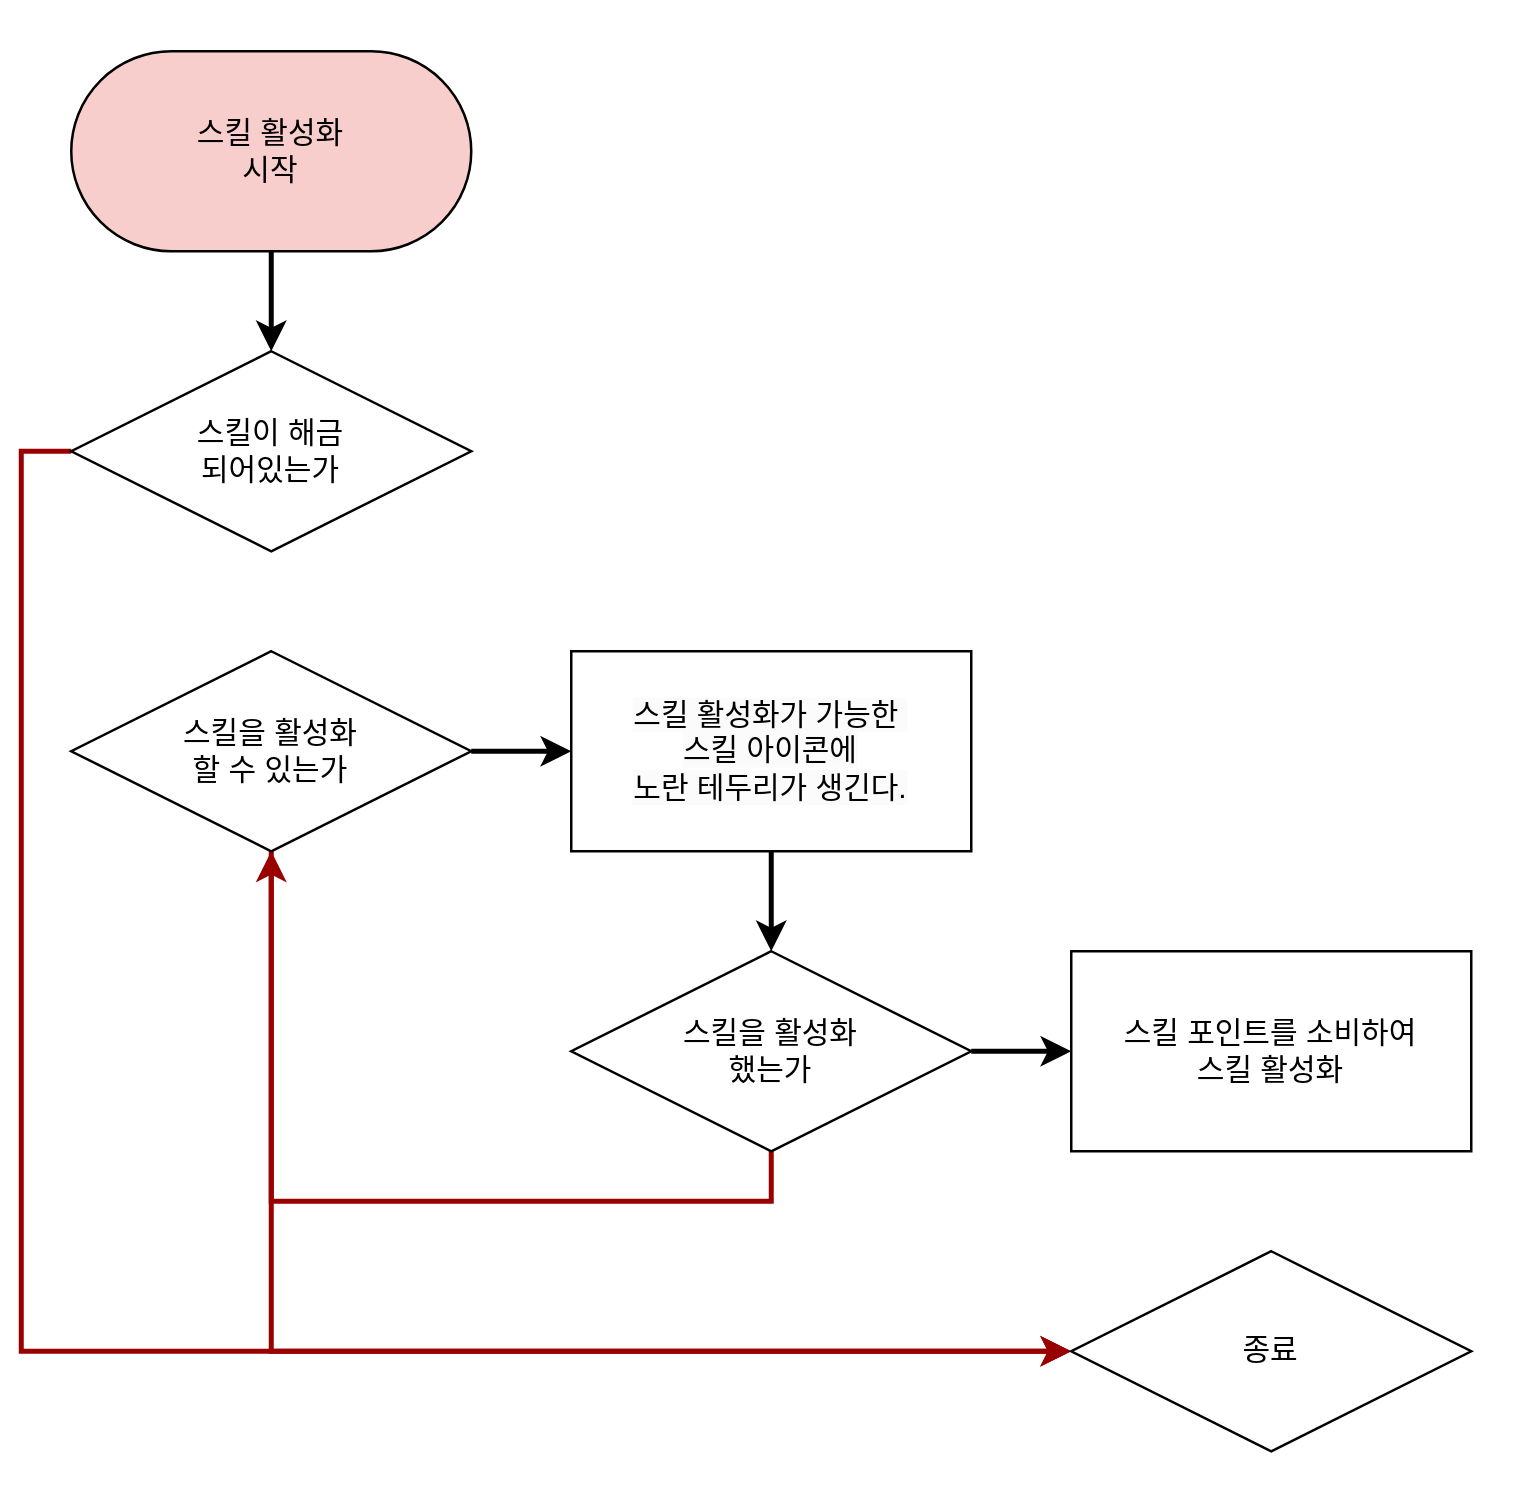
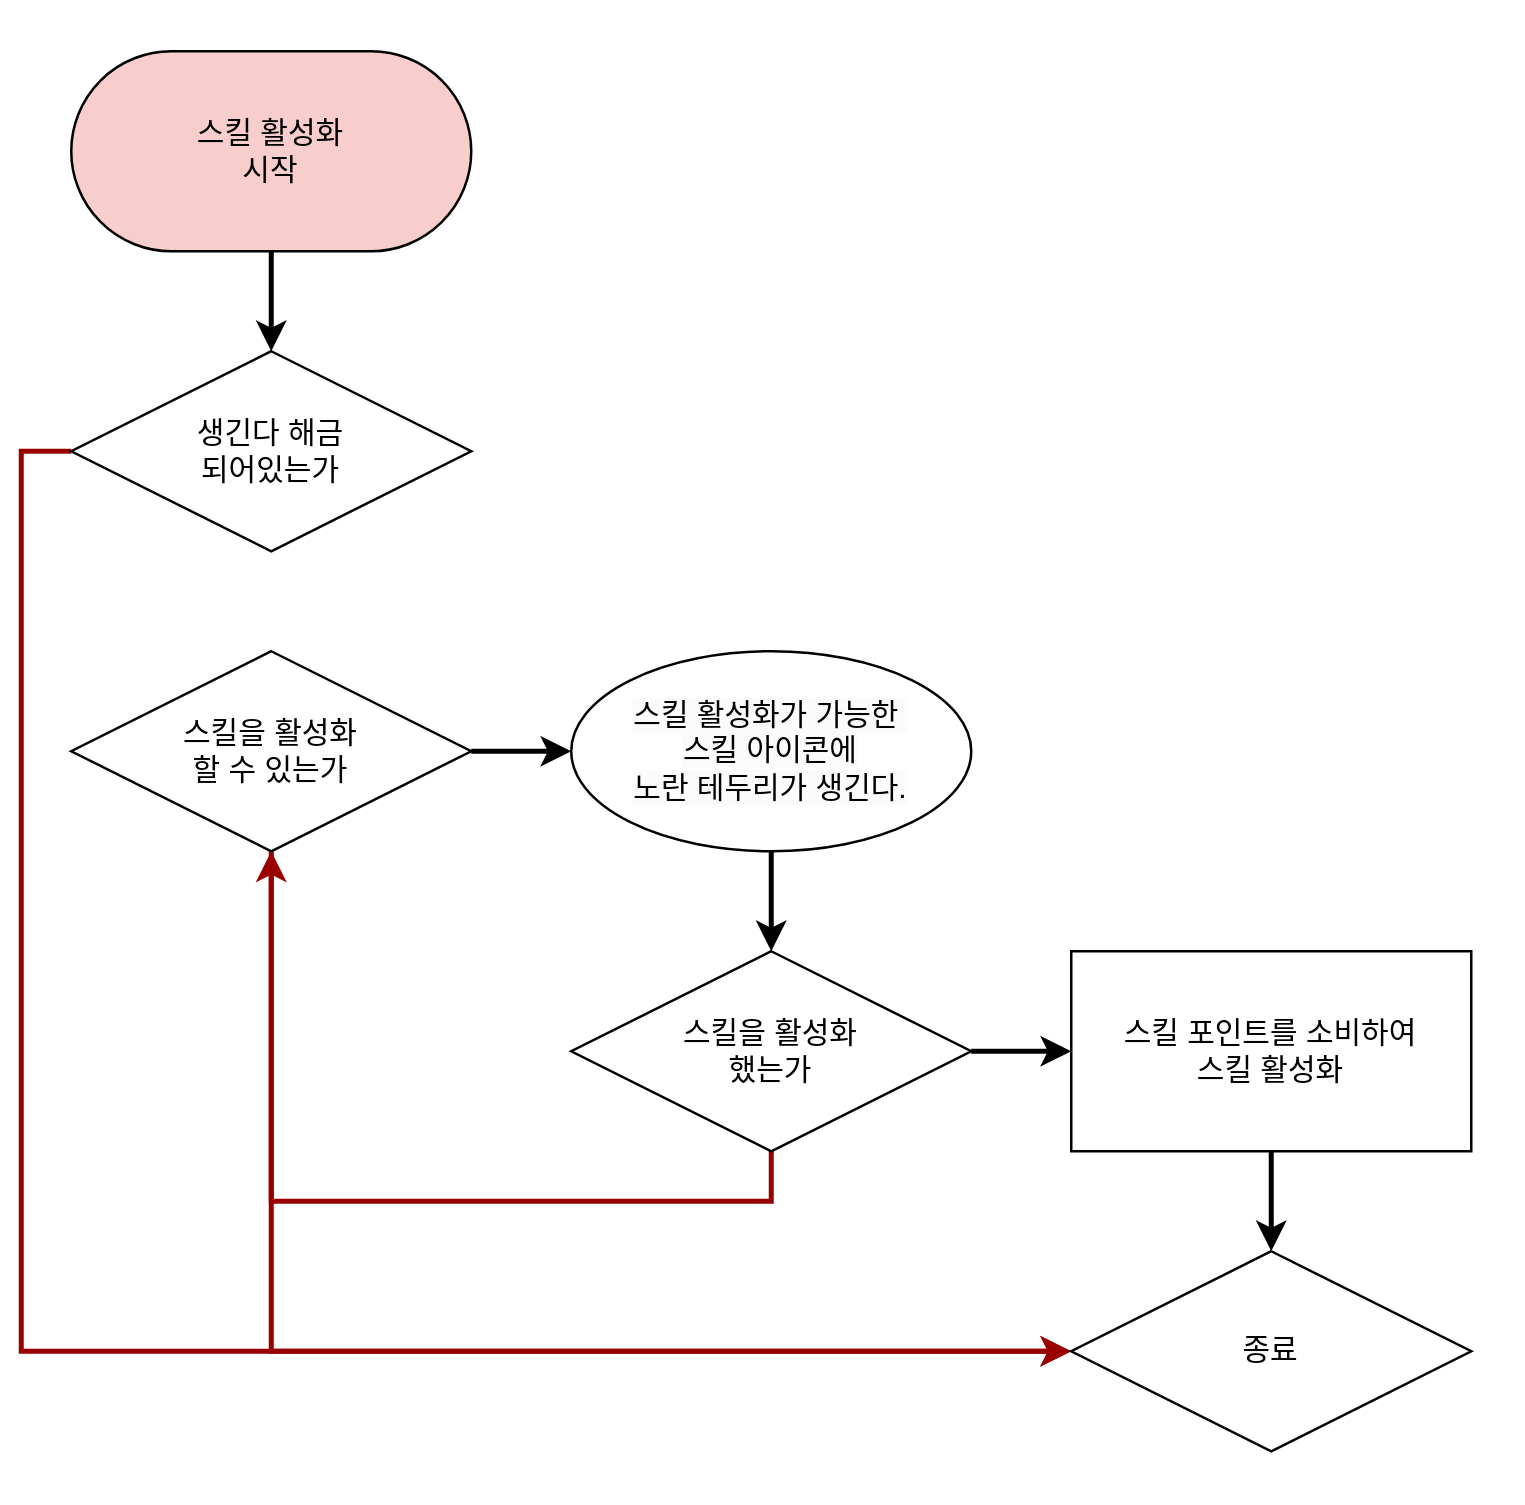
node "스킬이 해금 되어있는가": label "스킬이 해금 되어있는가" -> "생긴다 해금 되어있는가"
node "스킬 활성화가 가능한 스킬 아이콘에노란 테두리가 생긴다.": shape rectangle -> ellipse
edge "스킬 포인트를 소비하여 스킬 활성화" -> "종료": added
